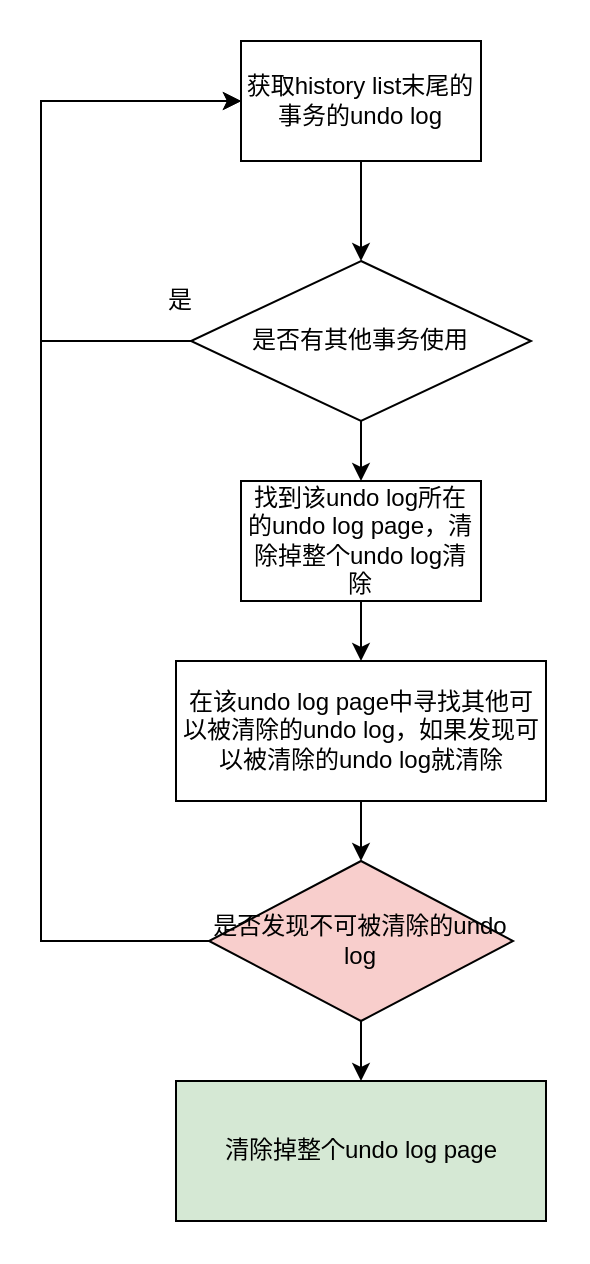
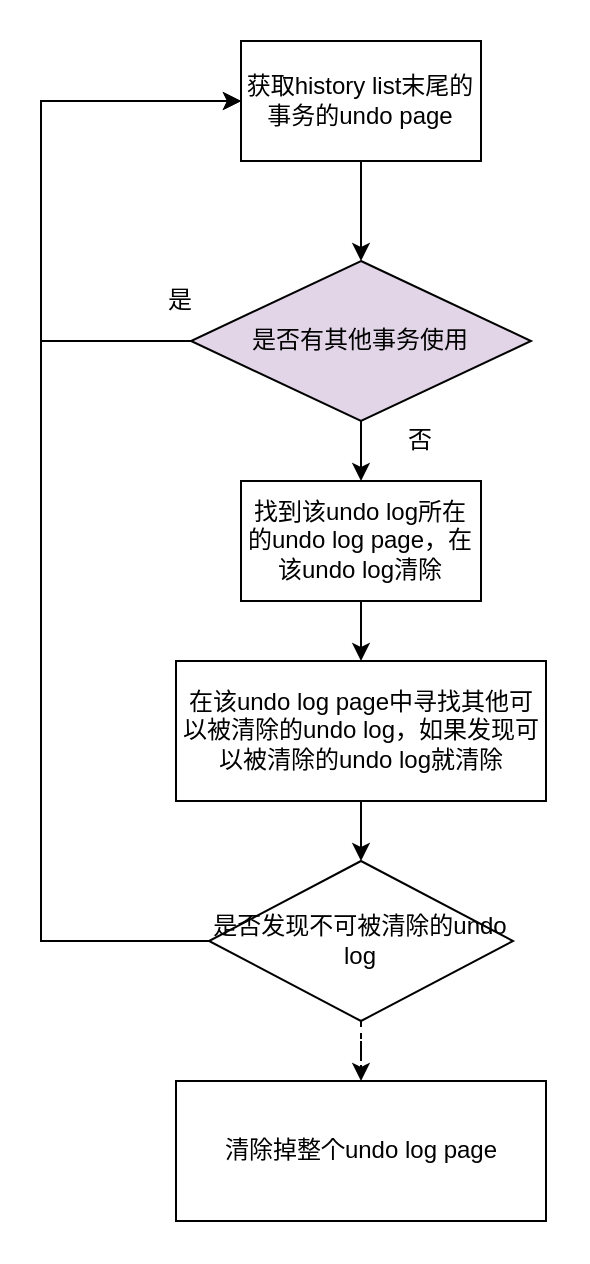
node "获取history list末尾的事务的undo log": label "获取history list末尾的事务的undo log" -> "获取history list末尾的事务的undo page"
node "是否有其他事务使用": fillcolor #ffffff -> #e1d5e7
node "否": added
node "找到该undo log所在的undo log page，清除掉整个undo log清除": label "找到该undo log所在的undo log page，清除掉整个undo log清除" -> "找到该undo log所在的undo log page，在该undo log清除"
node "是否发现不可被清除的undo log": fillcolor #f8cecc -> #ffffff
edge "是否发现不可被清除的undo log" -> "清除掉整个undo log page": style solid -> dashed
node "清除掉整个undo log page": fillcolor #d5e8d4 -> #ffffff
